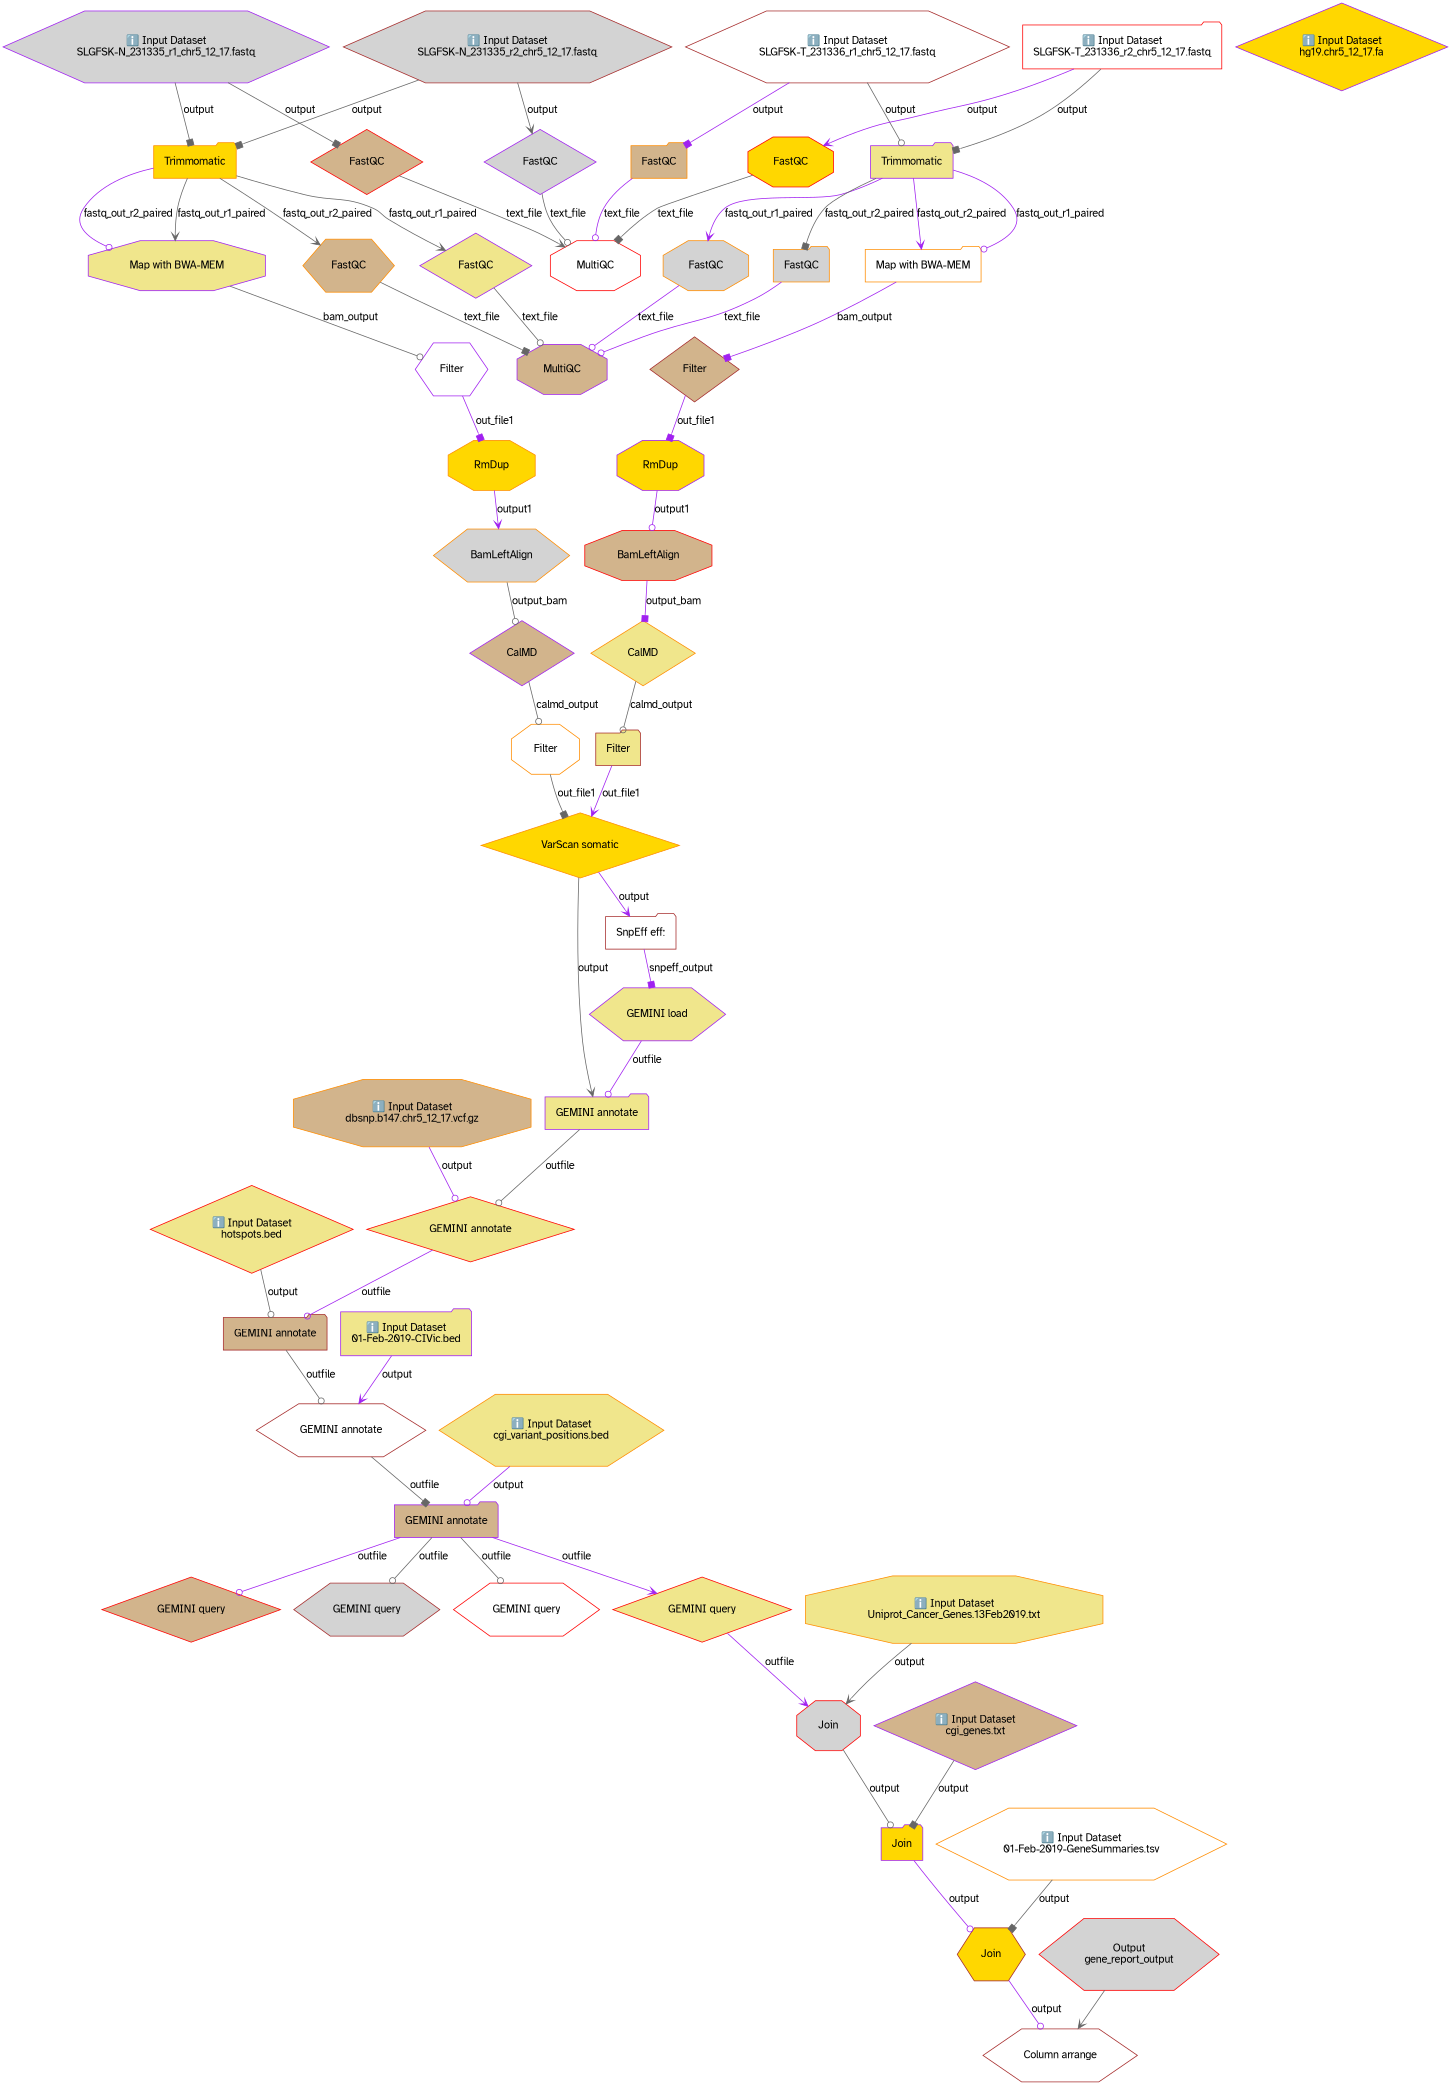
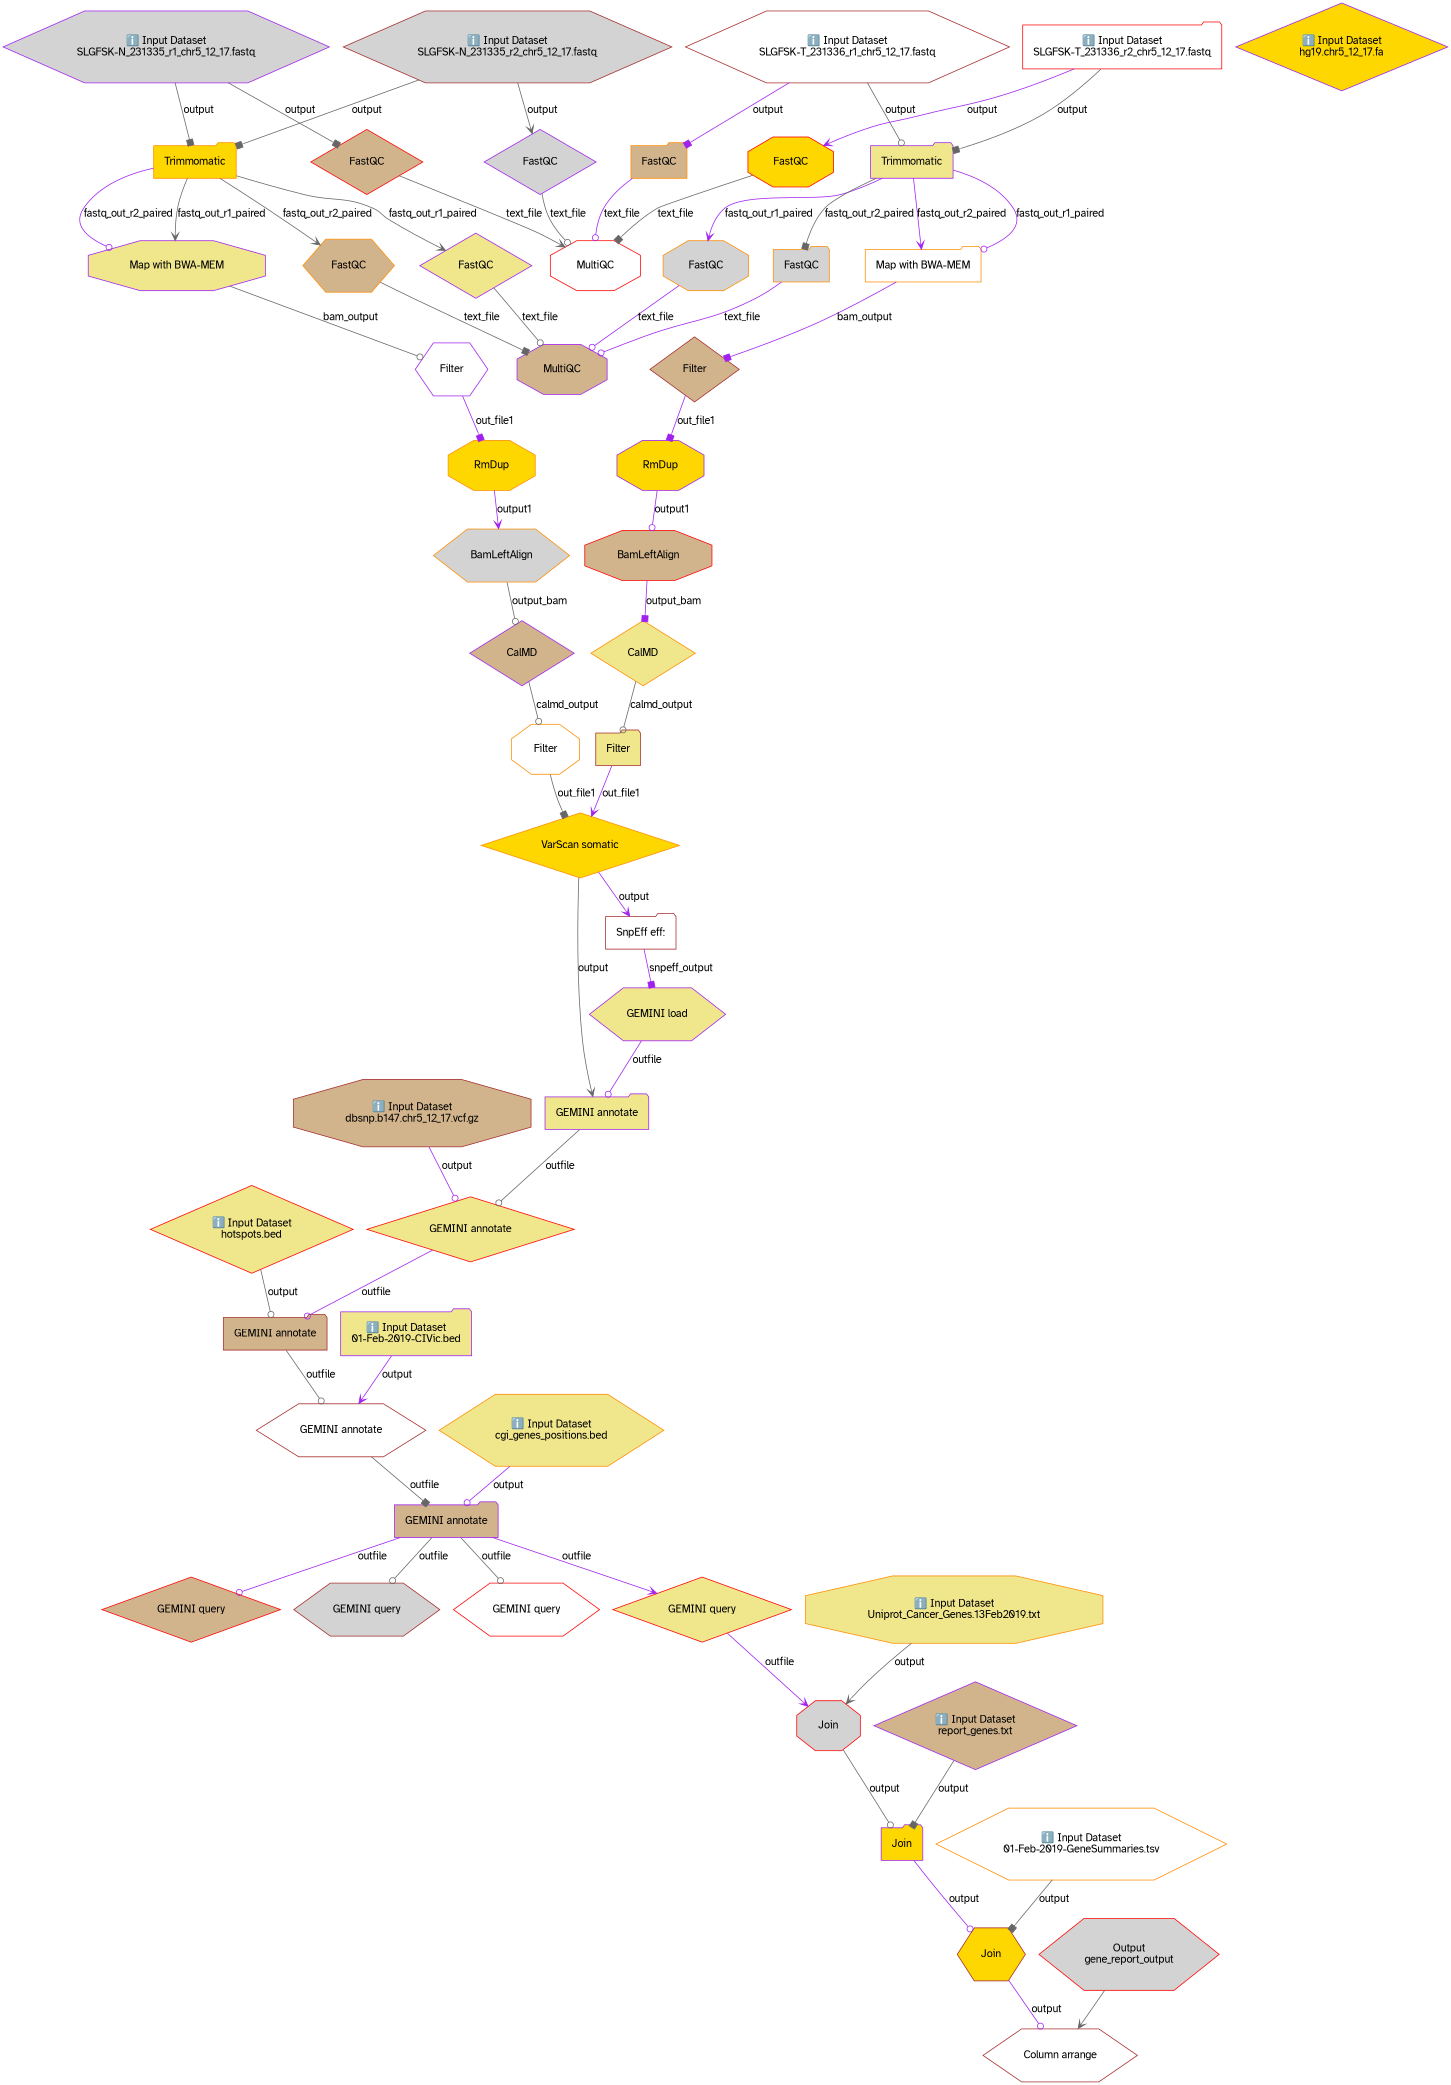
node "ℹ️ Input Dataset dbsnp.b147.chr5_12_17.vcf.gz": color darkorange -> brown
node "ℹ️ Input Dataset cgi_variant_positions.bed": label "ℹ️ Input Dataset cgi_variant_positions.bed" -> "ℹ️ Input Dataset cgi_genes_positions.bed"
node "ℹ️ Input Dataset cgi_genes.txt": label "ℹ️ Input Dataset cgi_genes.txt" -> "ℹ️ Input Dataset report_genes.txt"
